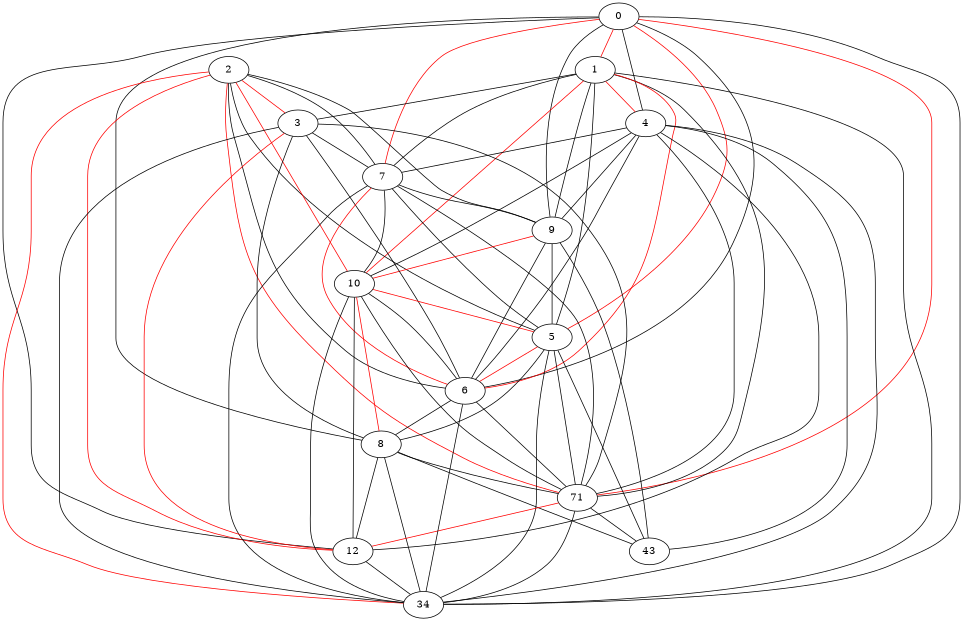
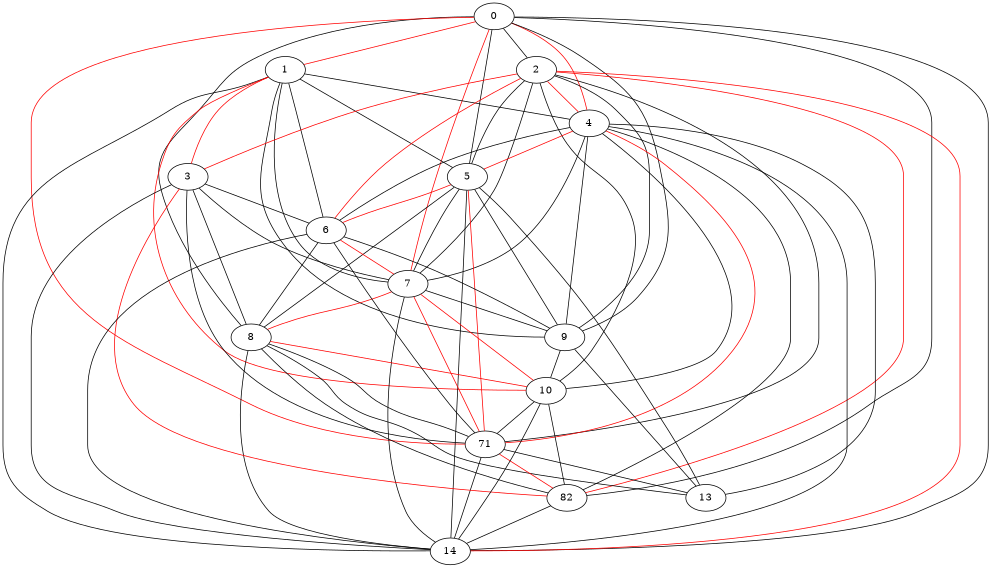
edge "0" -- "4": color black -> red
edge "1" -- "3": color black -> red
edge "2" -- "4": added
edge "1" -- "4": color red -> black
edge "2" -- "10": color red -> black
edge "0" -- "5": color red -> black
edge "7" -- "10": color black -> red
edge "0" -- "6": now "0" -- "2"
edge "1" -- "6": color red -> black
edge "9" -- "10": color red -> black
edge "2" -- "6": color black -> red
edge "7" -- "71": color black -> red
edge "1" -- "71": removed
edge "7" -- "8": added
edge "10" -- "5": now "4" -- "5"
edge "10" -- "6": removed
edge "4" -- "71": color black -> red
edge "2" -- "71": color red -> black
edge "5" -- "71": color black -> red
node "12": label "12" -> "82"
node "43": label "43" -> "13"
node "34": label "34" -> "14"
